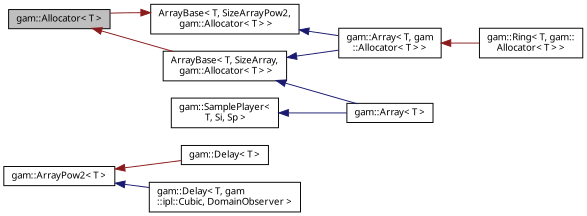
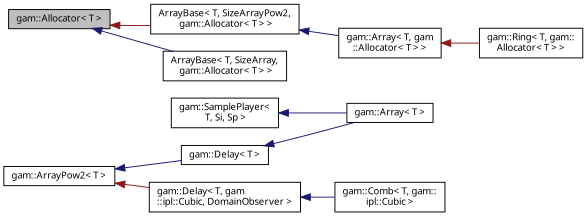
edge "gam::Allocator< T >" -> "ArrayBase< T, SizeArrayPow2, gam::Allocator< T > >": reversed
edge "ArrayBase< T, SizeArray, gam::Allocator< T > >" -> "gam::Allocator< T >": color firebrick4 -> midnightblue
edge "gam::Array< T, gam ::Allocator< T > >" -> "ArrayBase< T, SizeArray, gam::Allocator< T > >": removed
edge "gam::Array< T >" -> "ArrayBase< T, SizeArray, gam::Allocator< T > >": now "gam::Array< T >" -> "gam::Delay< T >"
edge "gam::Delay< T >" -> "gam::ArrayPow2< T >": color firebrick4 -> midnightblue
edge "gam::Delay< T, gam ::ipl::Cubic, DomainObserver >" -> "gam::ArrayPow2< T >": color midnightblue -> firebrick4
node "gam::Comb< T, gam:: ipl::Cubic >": added
